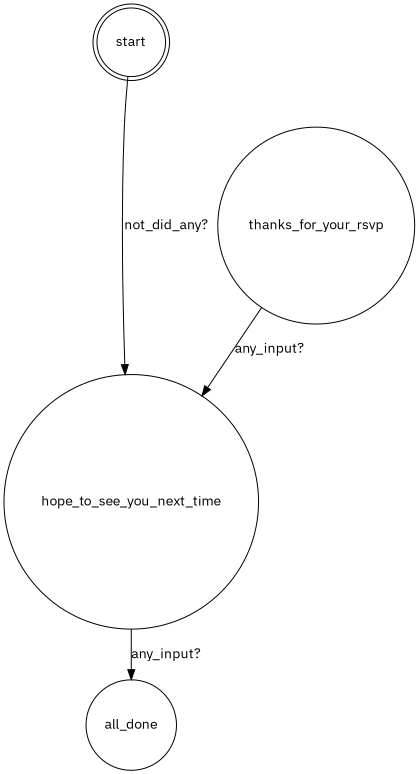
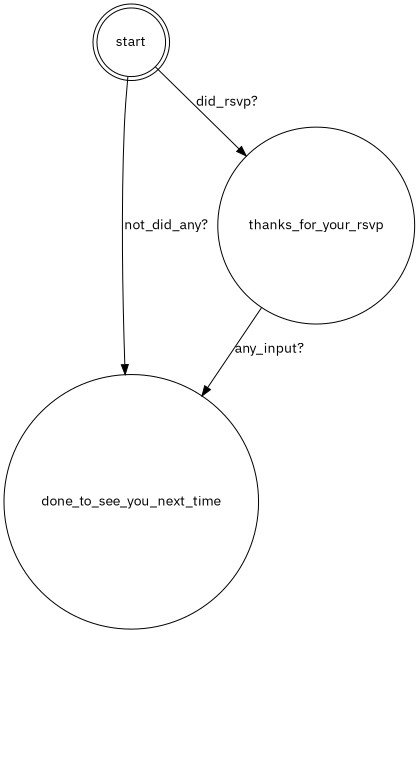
edge "start" -> "thanks_for_your_rsvp": added, label "did_rsvp?"
node "hope_to_see_you_next_time": label "hope_to_see_you_next_time" -> "done_to_see_you_next_time"
node "all_done": removed
